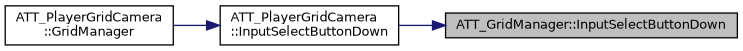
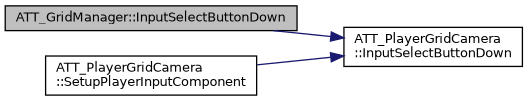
node "ATT_PlayerGridCamera ::GridManager": label "ATT_PlayerGridCamera ::GridManager" -> "ATT_PlayerGridCamera ::SetupPlayerInputComponent"
edge "ATT_PlayerGridCamera ::InputSelectButtonDown" -> "ATT_GridManager::InputSelectButtonDown": reversed
